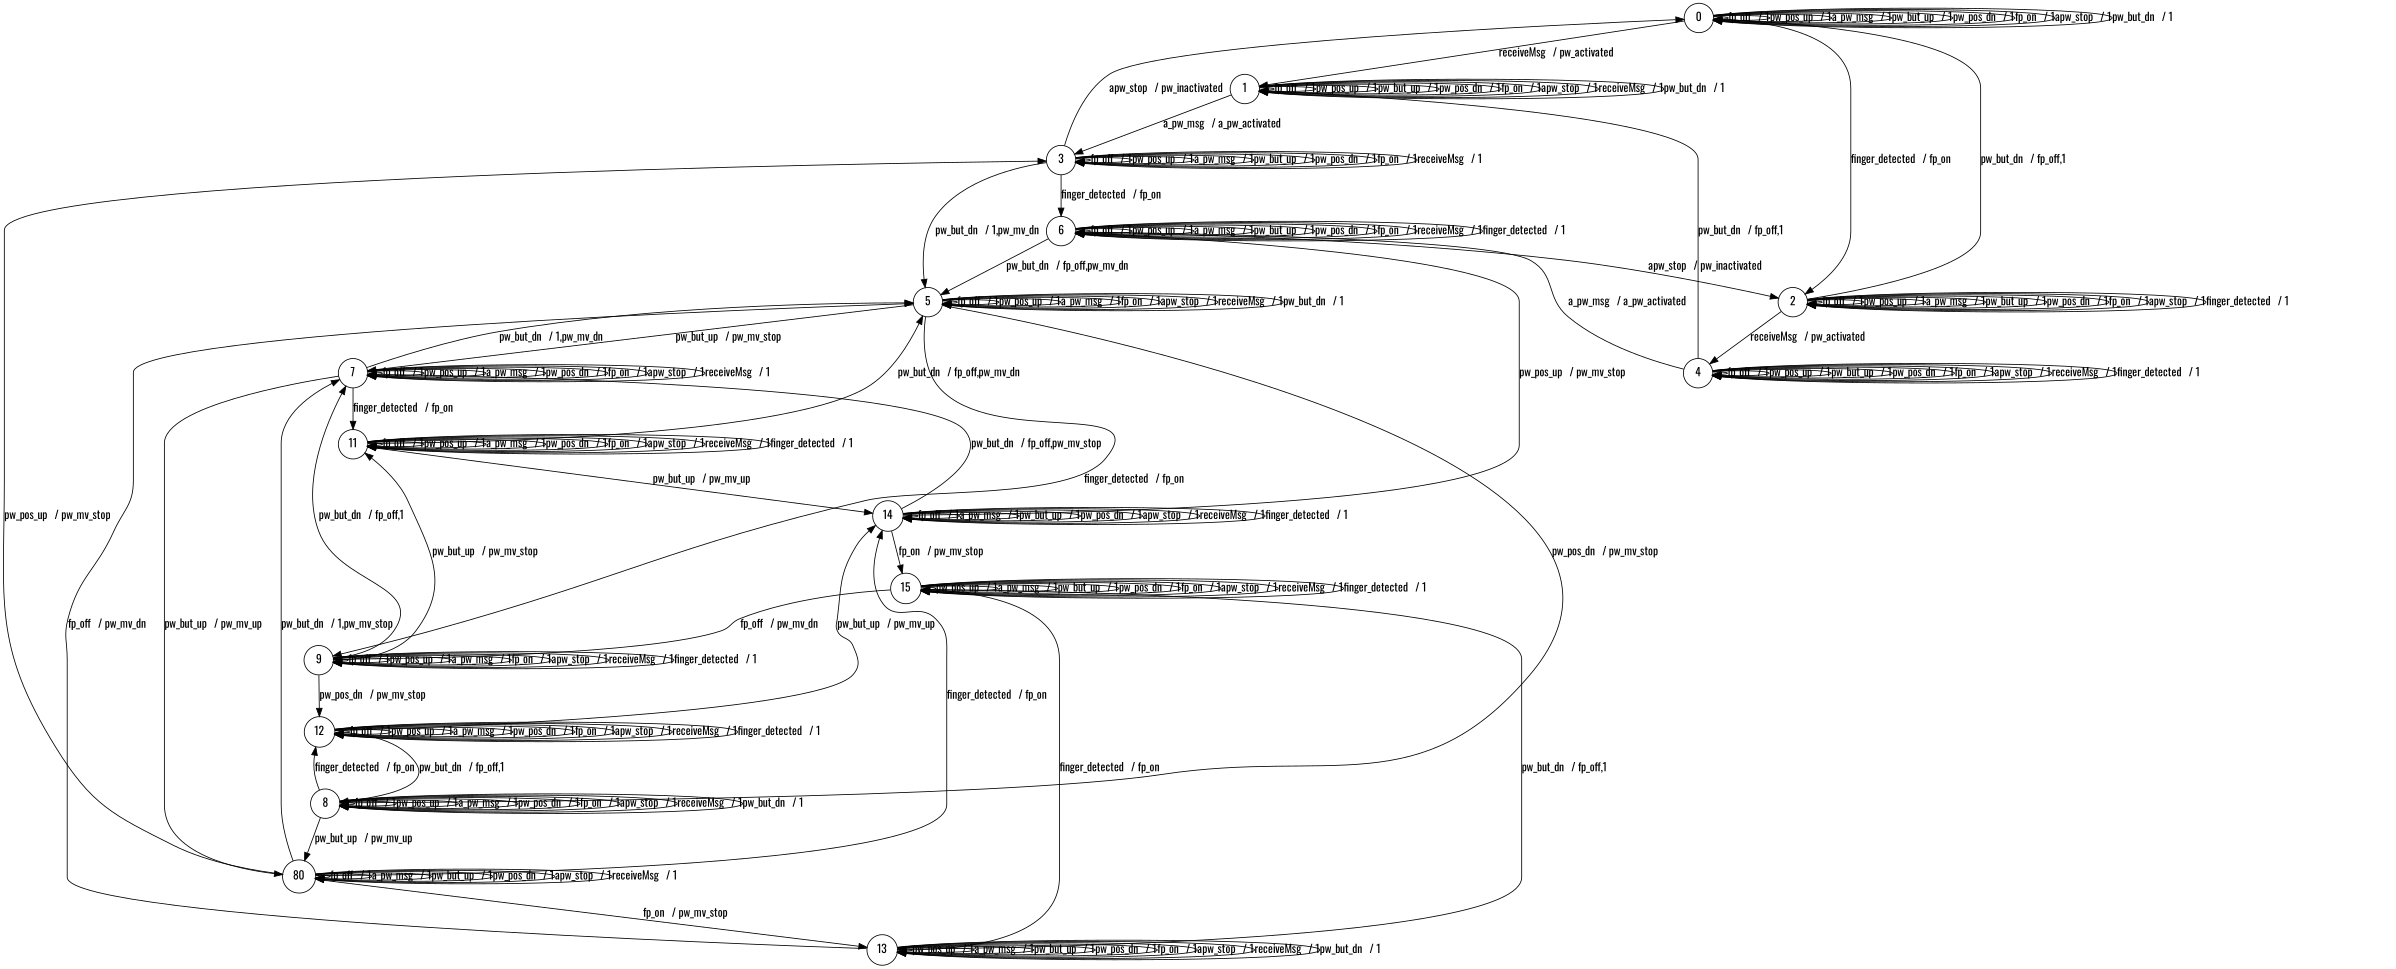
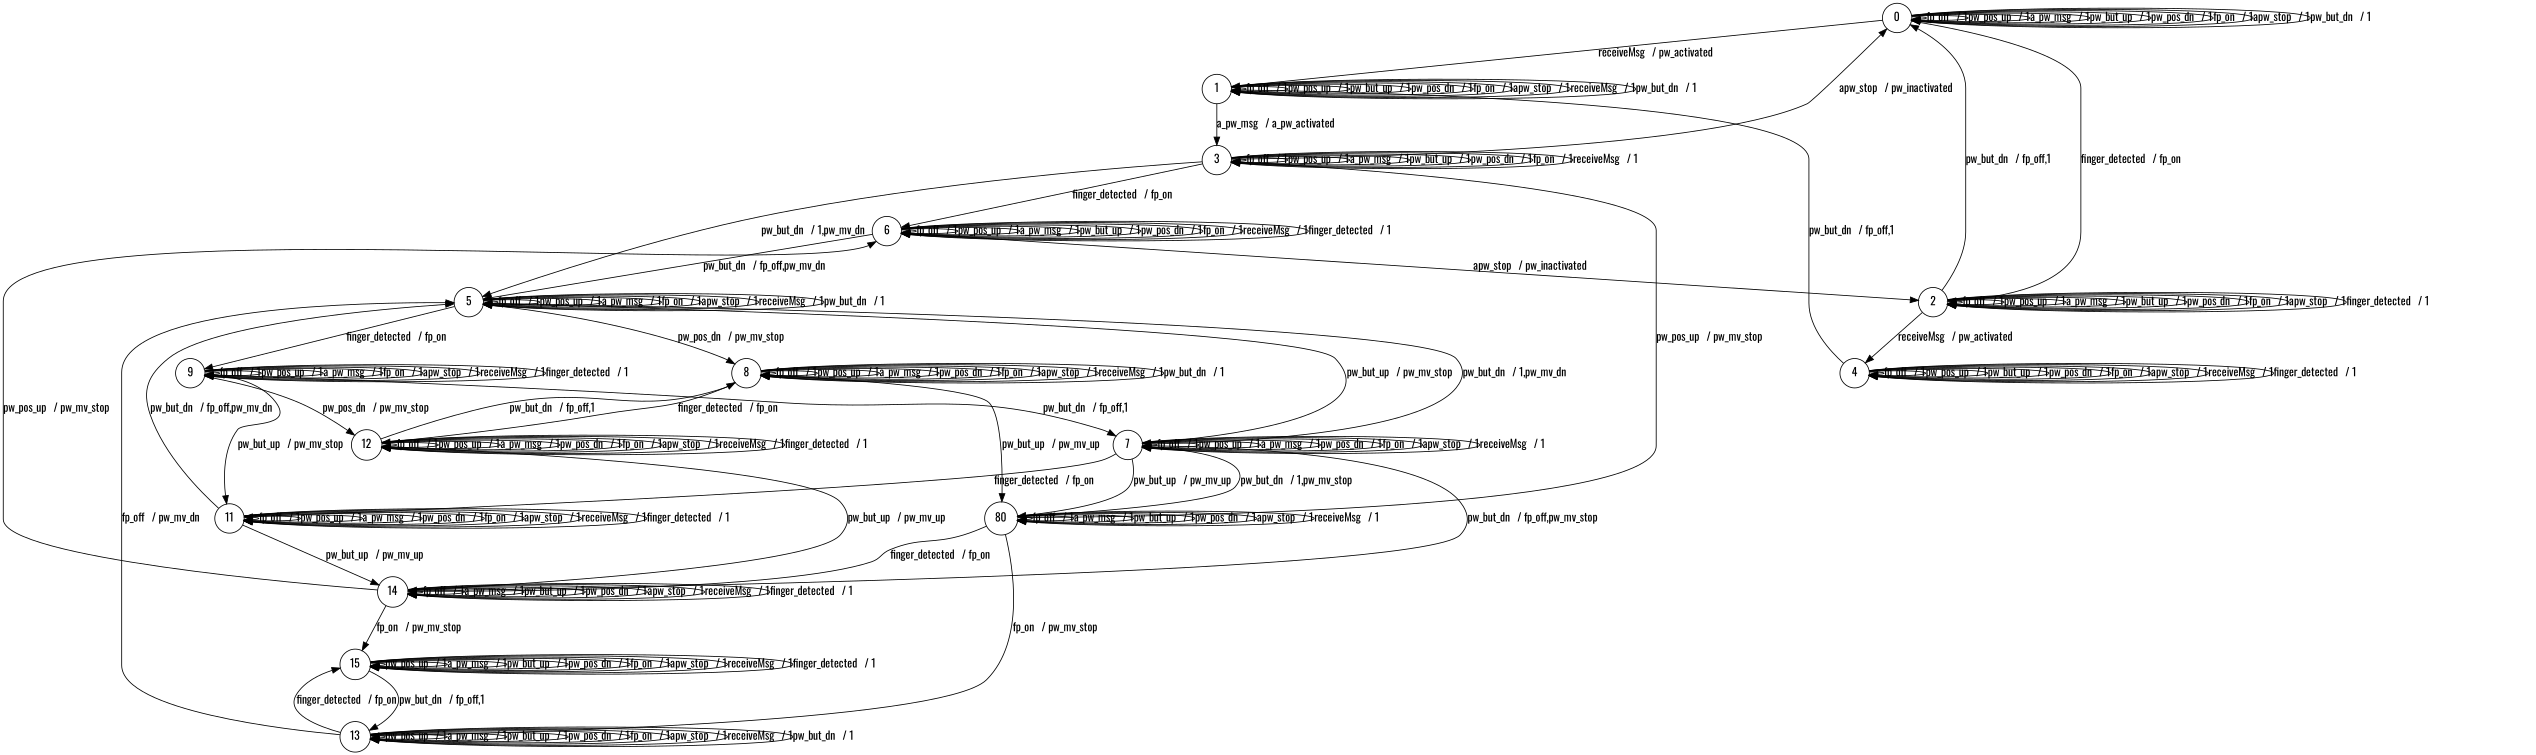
edge "4" -> "6": removed, label "a_pw_msg   / a_pw_activated"
edge "15" -> "9": removed, label "fp_off   / pw_mv_dn"
